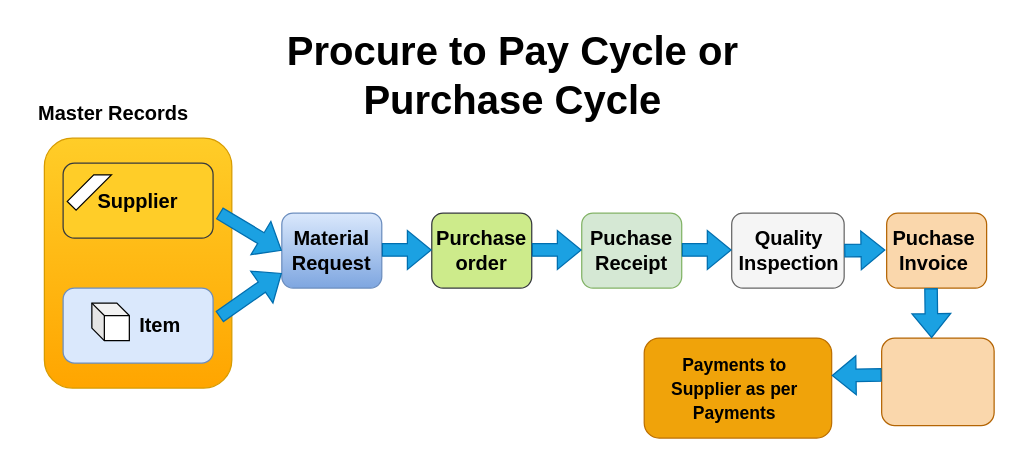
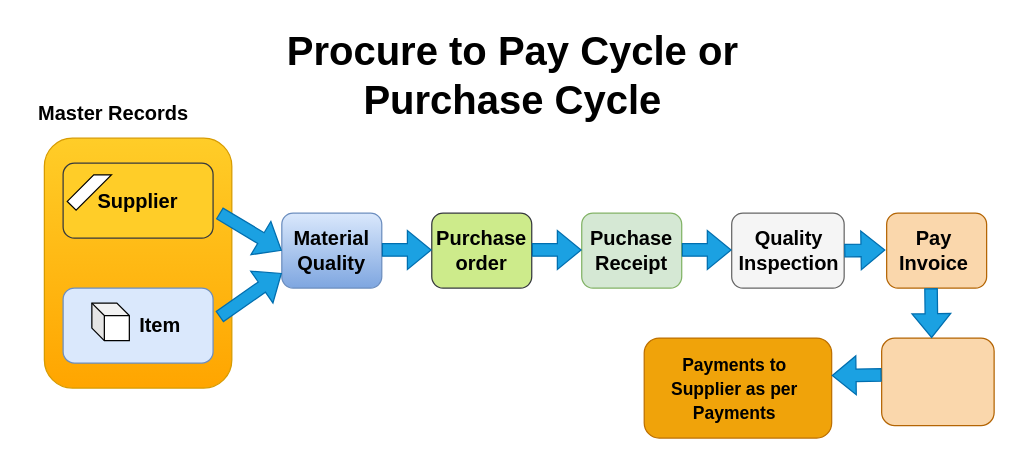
node "Material Request": label "Material Request" -> "Material Quality"
node "Puchase Invoice": label "Puchase Invoice" -> "Pay Invoice"
